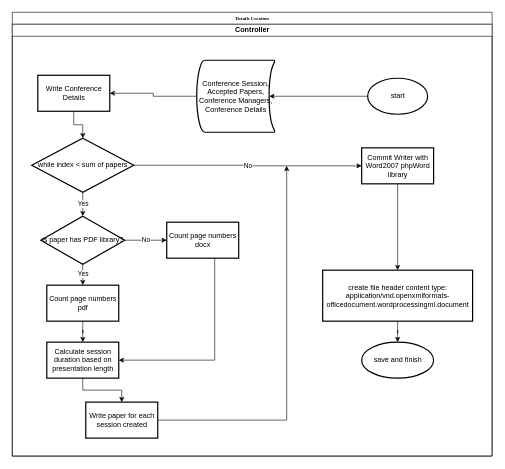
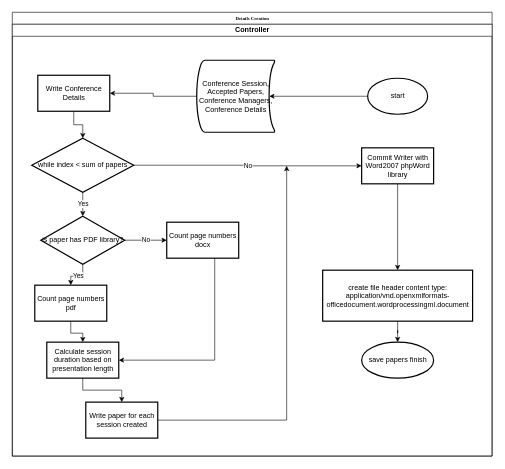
node "Count page numbers pdf": moved (83, 303) -> (71, 303)
node "save and finish": label "save and finish" -> "save papers finish"
